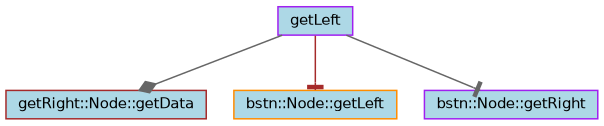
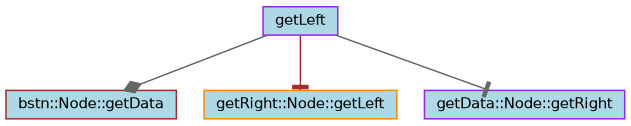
node "getRight::Node::getData": label "getRight::Node::getData" -> "bstn::Node::getData"
node "bstn::Node::getLeft": label "bstn::Node::getLeft" -> "getRight::Node::getLeft"
node "bstn::Node::getRight": label "bstn::Node::getRight" -> "getData::Node::getRight"
